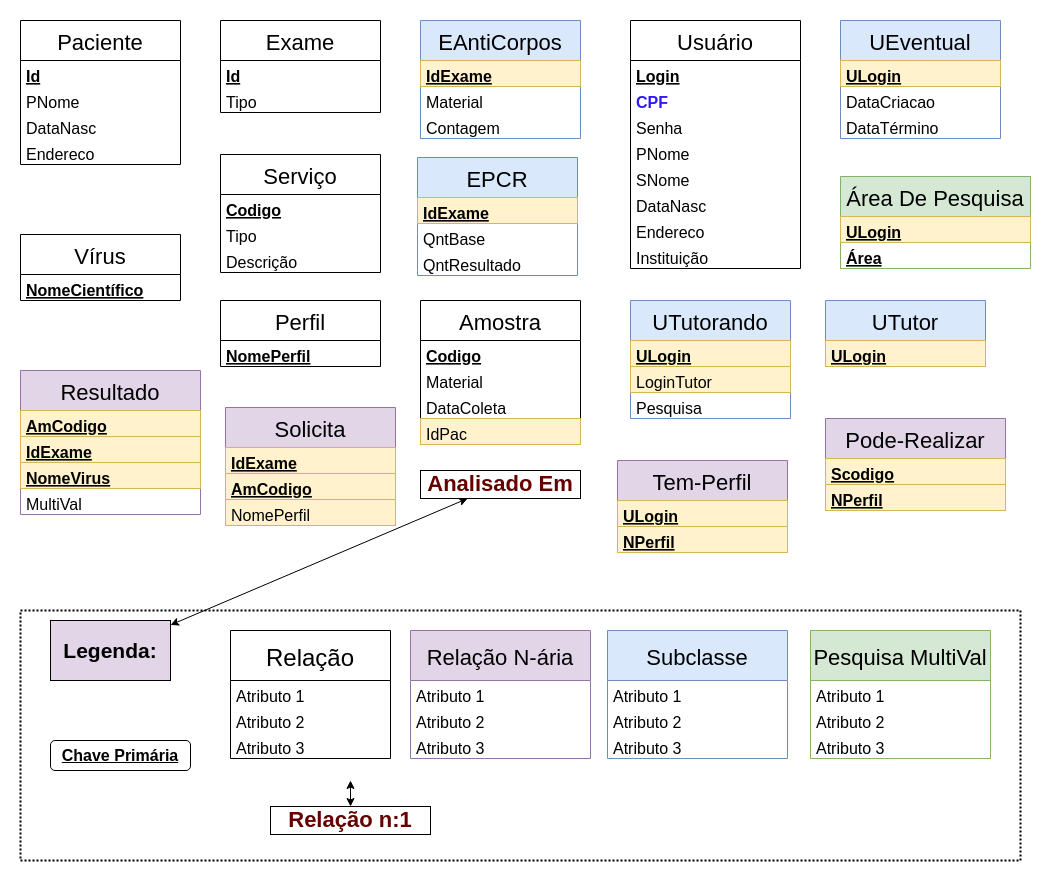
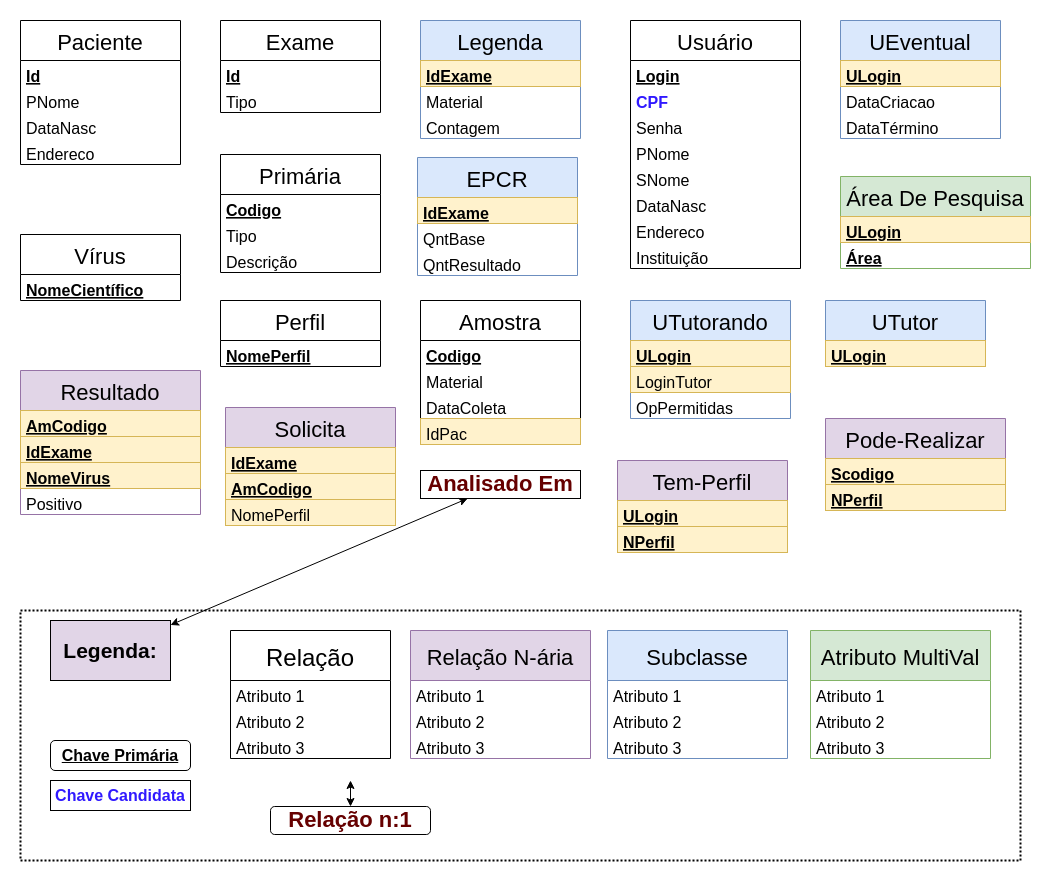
node "EAntiCorpos": label "EAntiCorpos" -> "Legenda"
node "Serviço": label "Serviço" -> "Primária"
node "Pesquisa": label "Pesquisa" -> "OpPermitidas"
node "MultiVal": label "MultiVal" -> "Positivo"
node "Pesquisa MultiVal": label "Pesquisa MultiVal" -> "Atributo MultiVal"
node "Chave Candidata": added
node "Relação n:1": shape rectangle -> rounded rectangle
